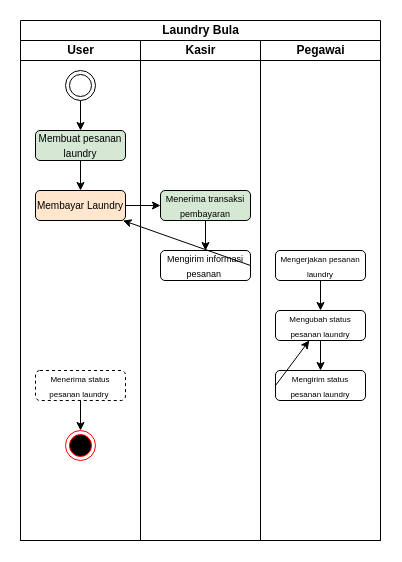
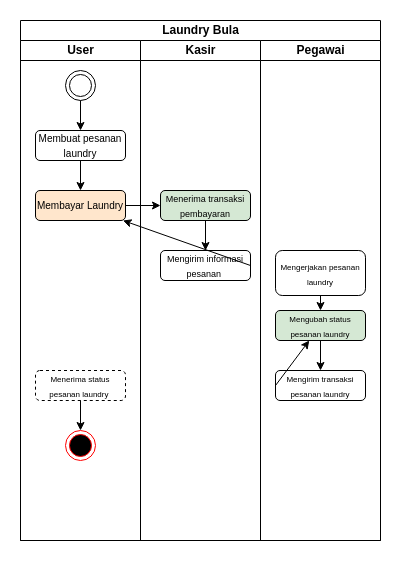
node "Membuat pesanan laundry": fillcolor #d5e8d4 -> #ffffff
node "Mengerjakan pesanan laundry": size 90x30 -> 90x45
node "Mengubah status pesanan laundry": fillcolor #ffffff -> #d5e8d4
node "Mengirim status pesanan laundry": label "Mengirim status pesanan laundry" -> "Mengirim transaksi pesanan laundry"
